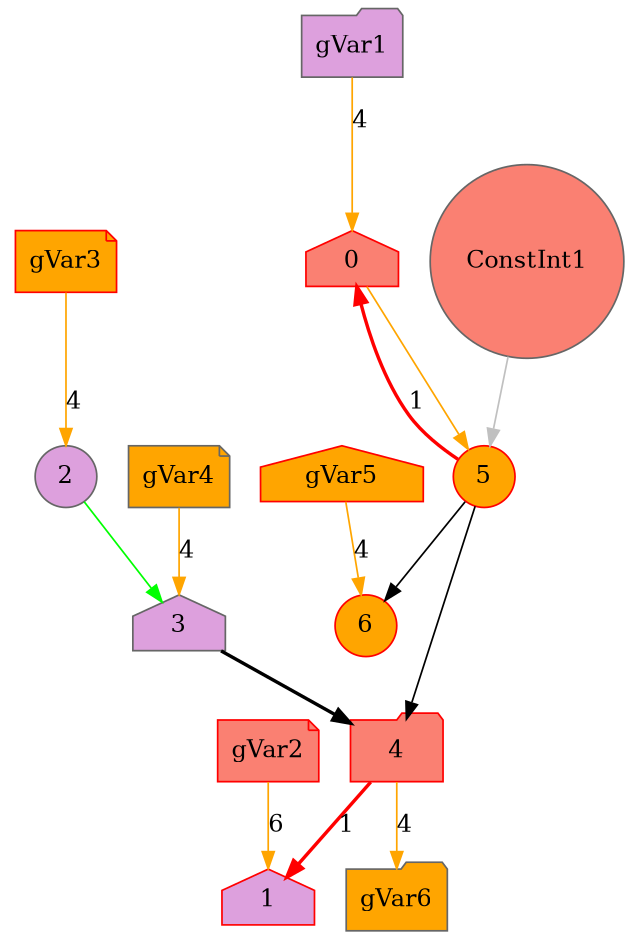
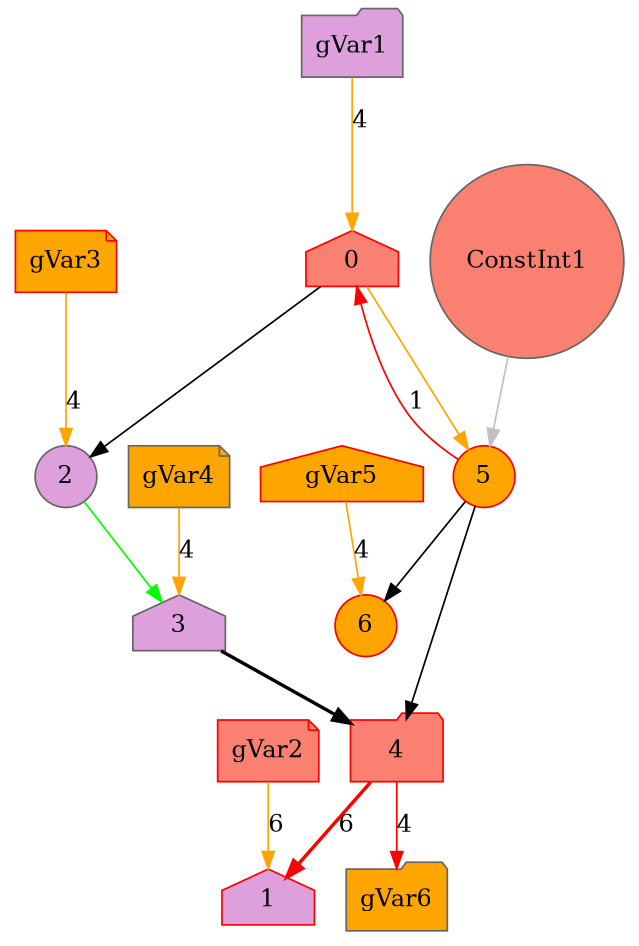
edge "0" -> "2": added
edge "5" -> "0": style bold -> solid
edge "4" -> "gVar6": color orange -> red
edge "4" -> "1": label "1" -> "6"
